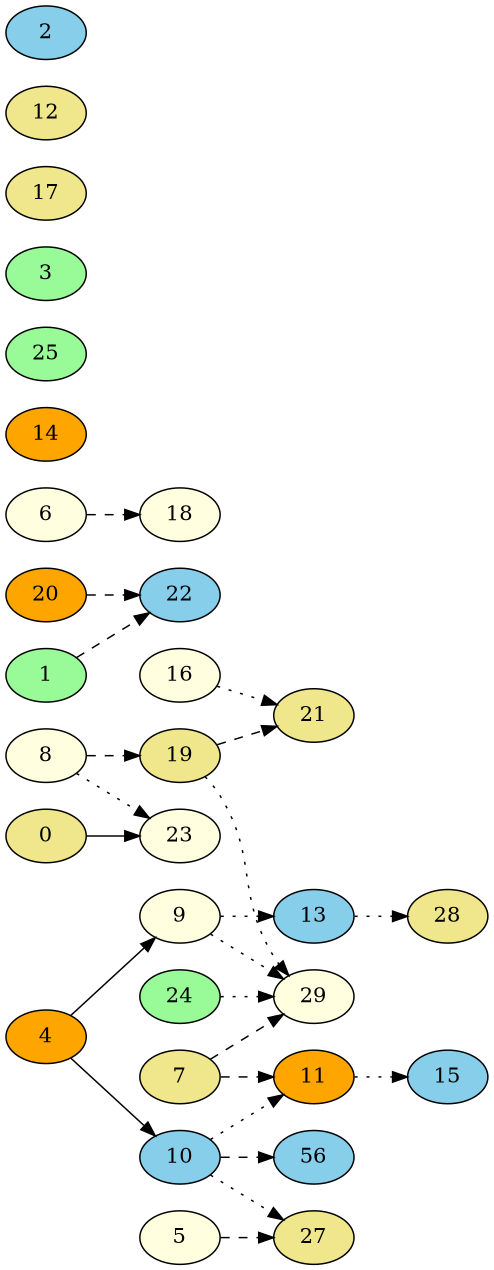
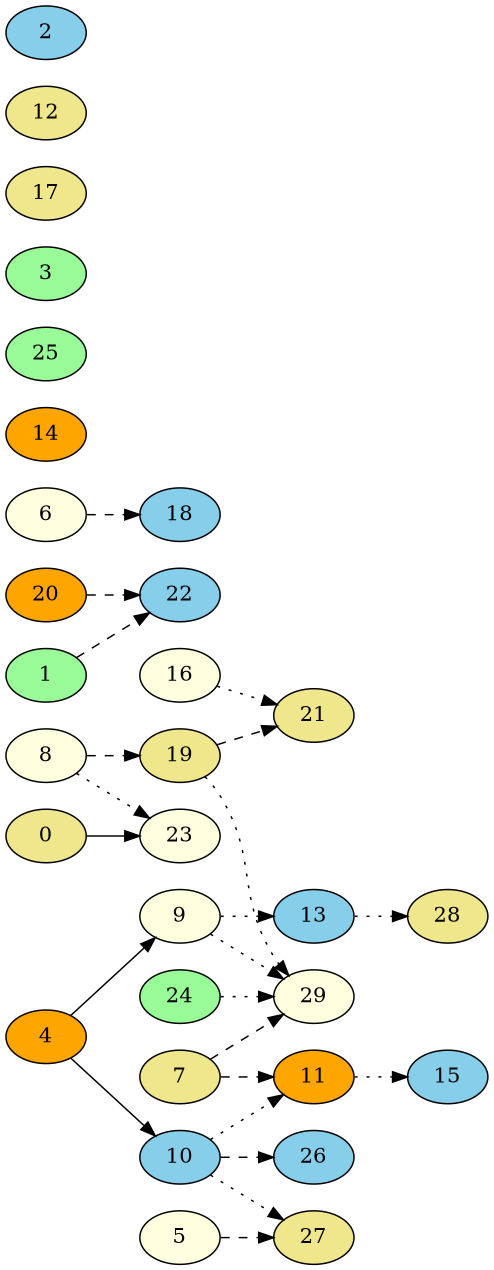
node "18": fillcolor lightyellow -> skyblue
node "56": label "56" -> "26"
